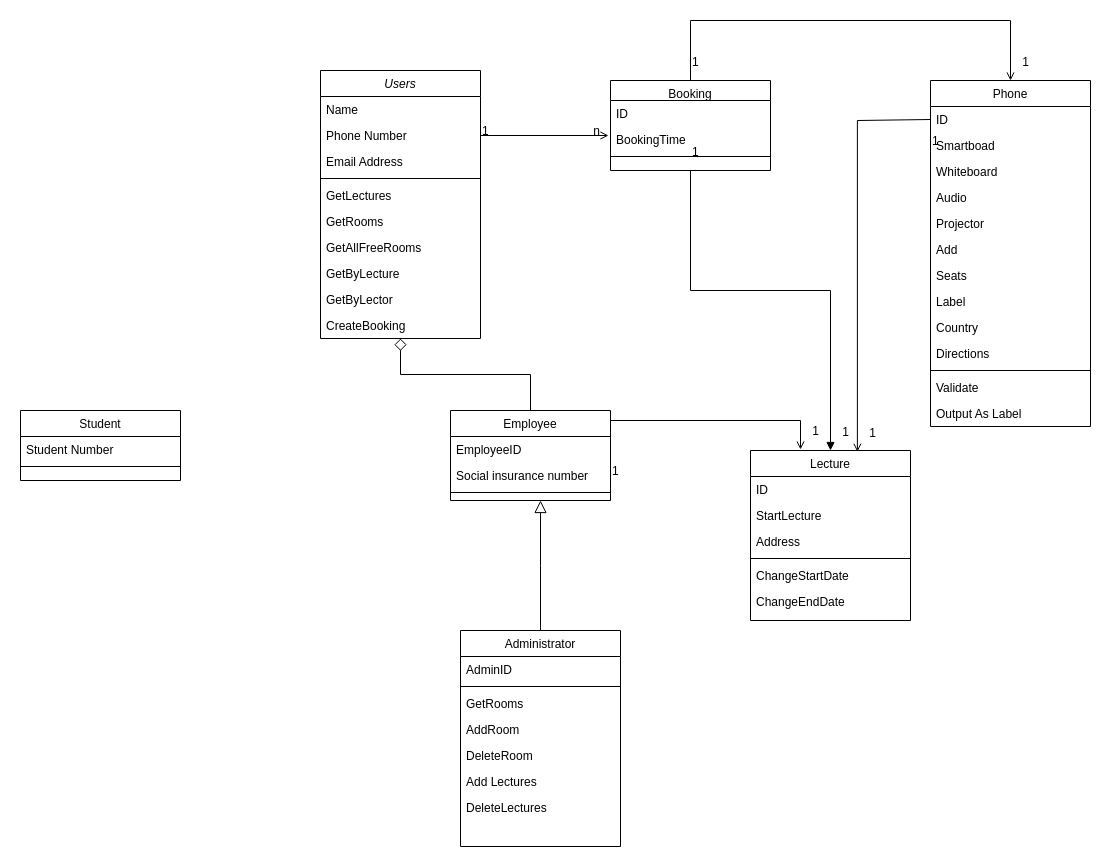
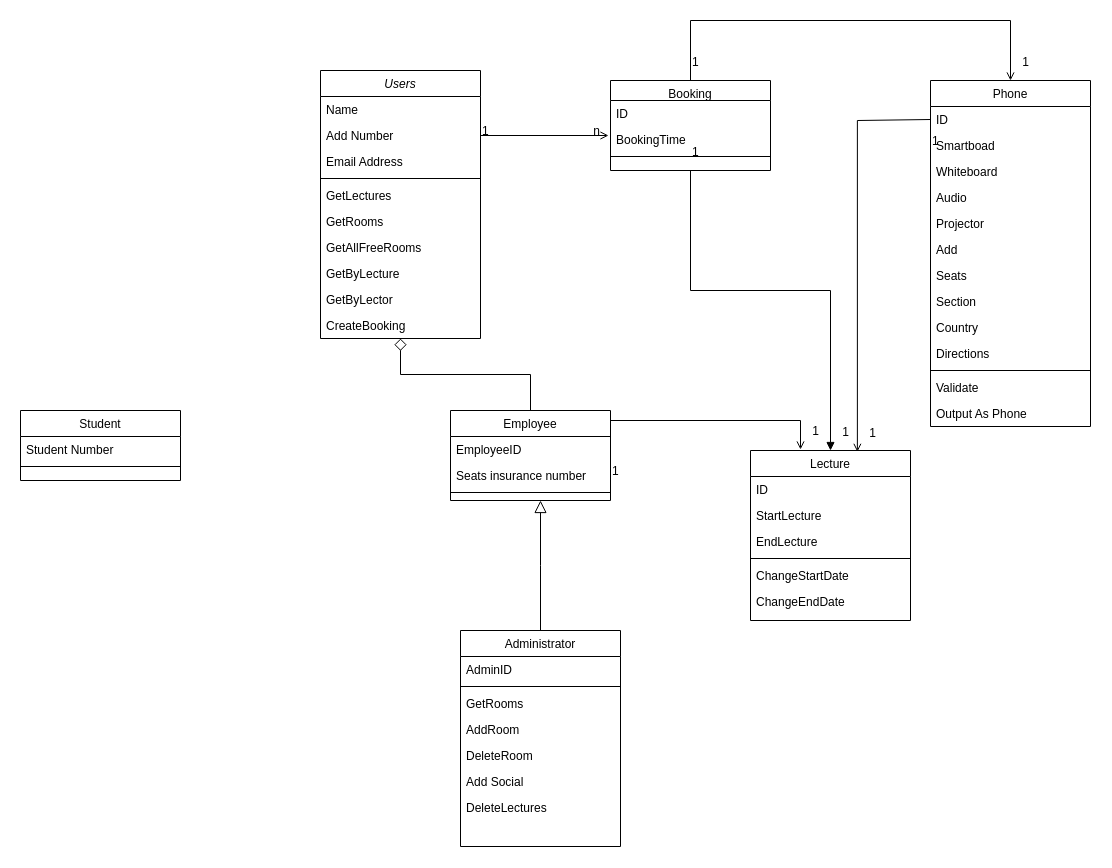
node "Phone Number": label "Phone Number" -> "Add Number"
node "Label": label "Label" -> "Section"
node "Output As Label": label "Output As Label" -> "Output As Phone"
node "Social insurance number": label "Social insurance number" -> "Seats insurance number"
node "Address": label "Address" -> "EndLecture"
node "Add Lectures": label "Add Lectures" -> "Add Social"
